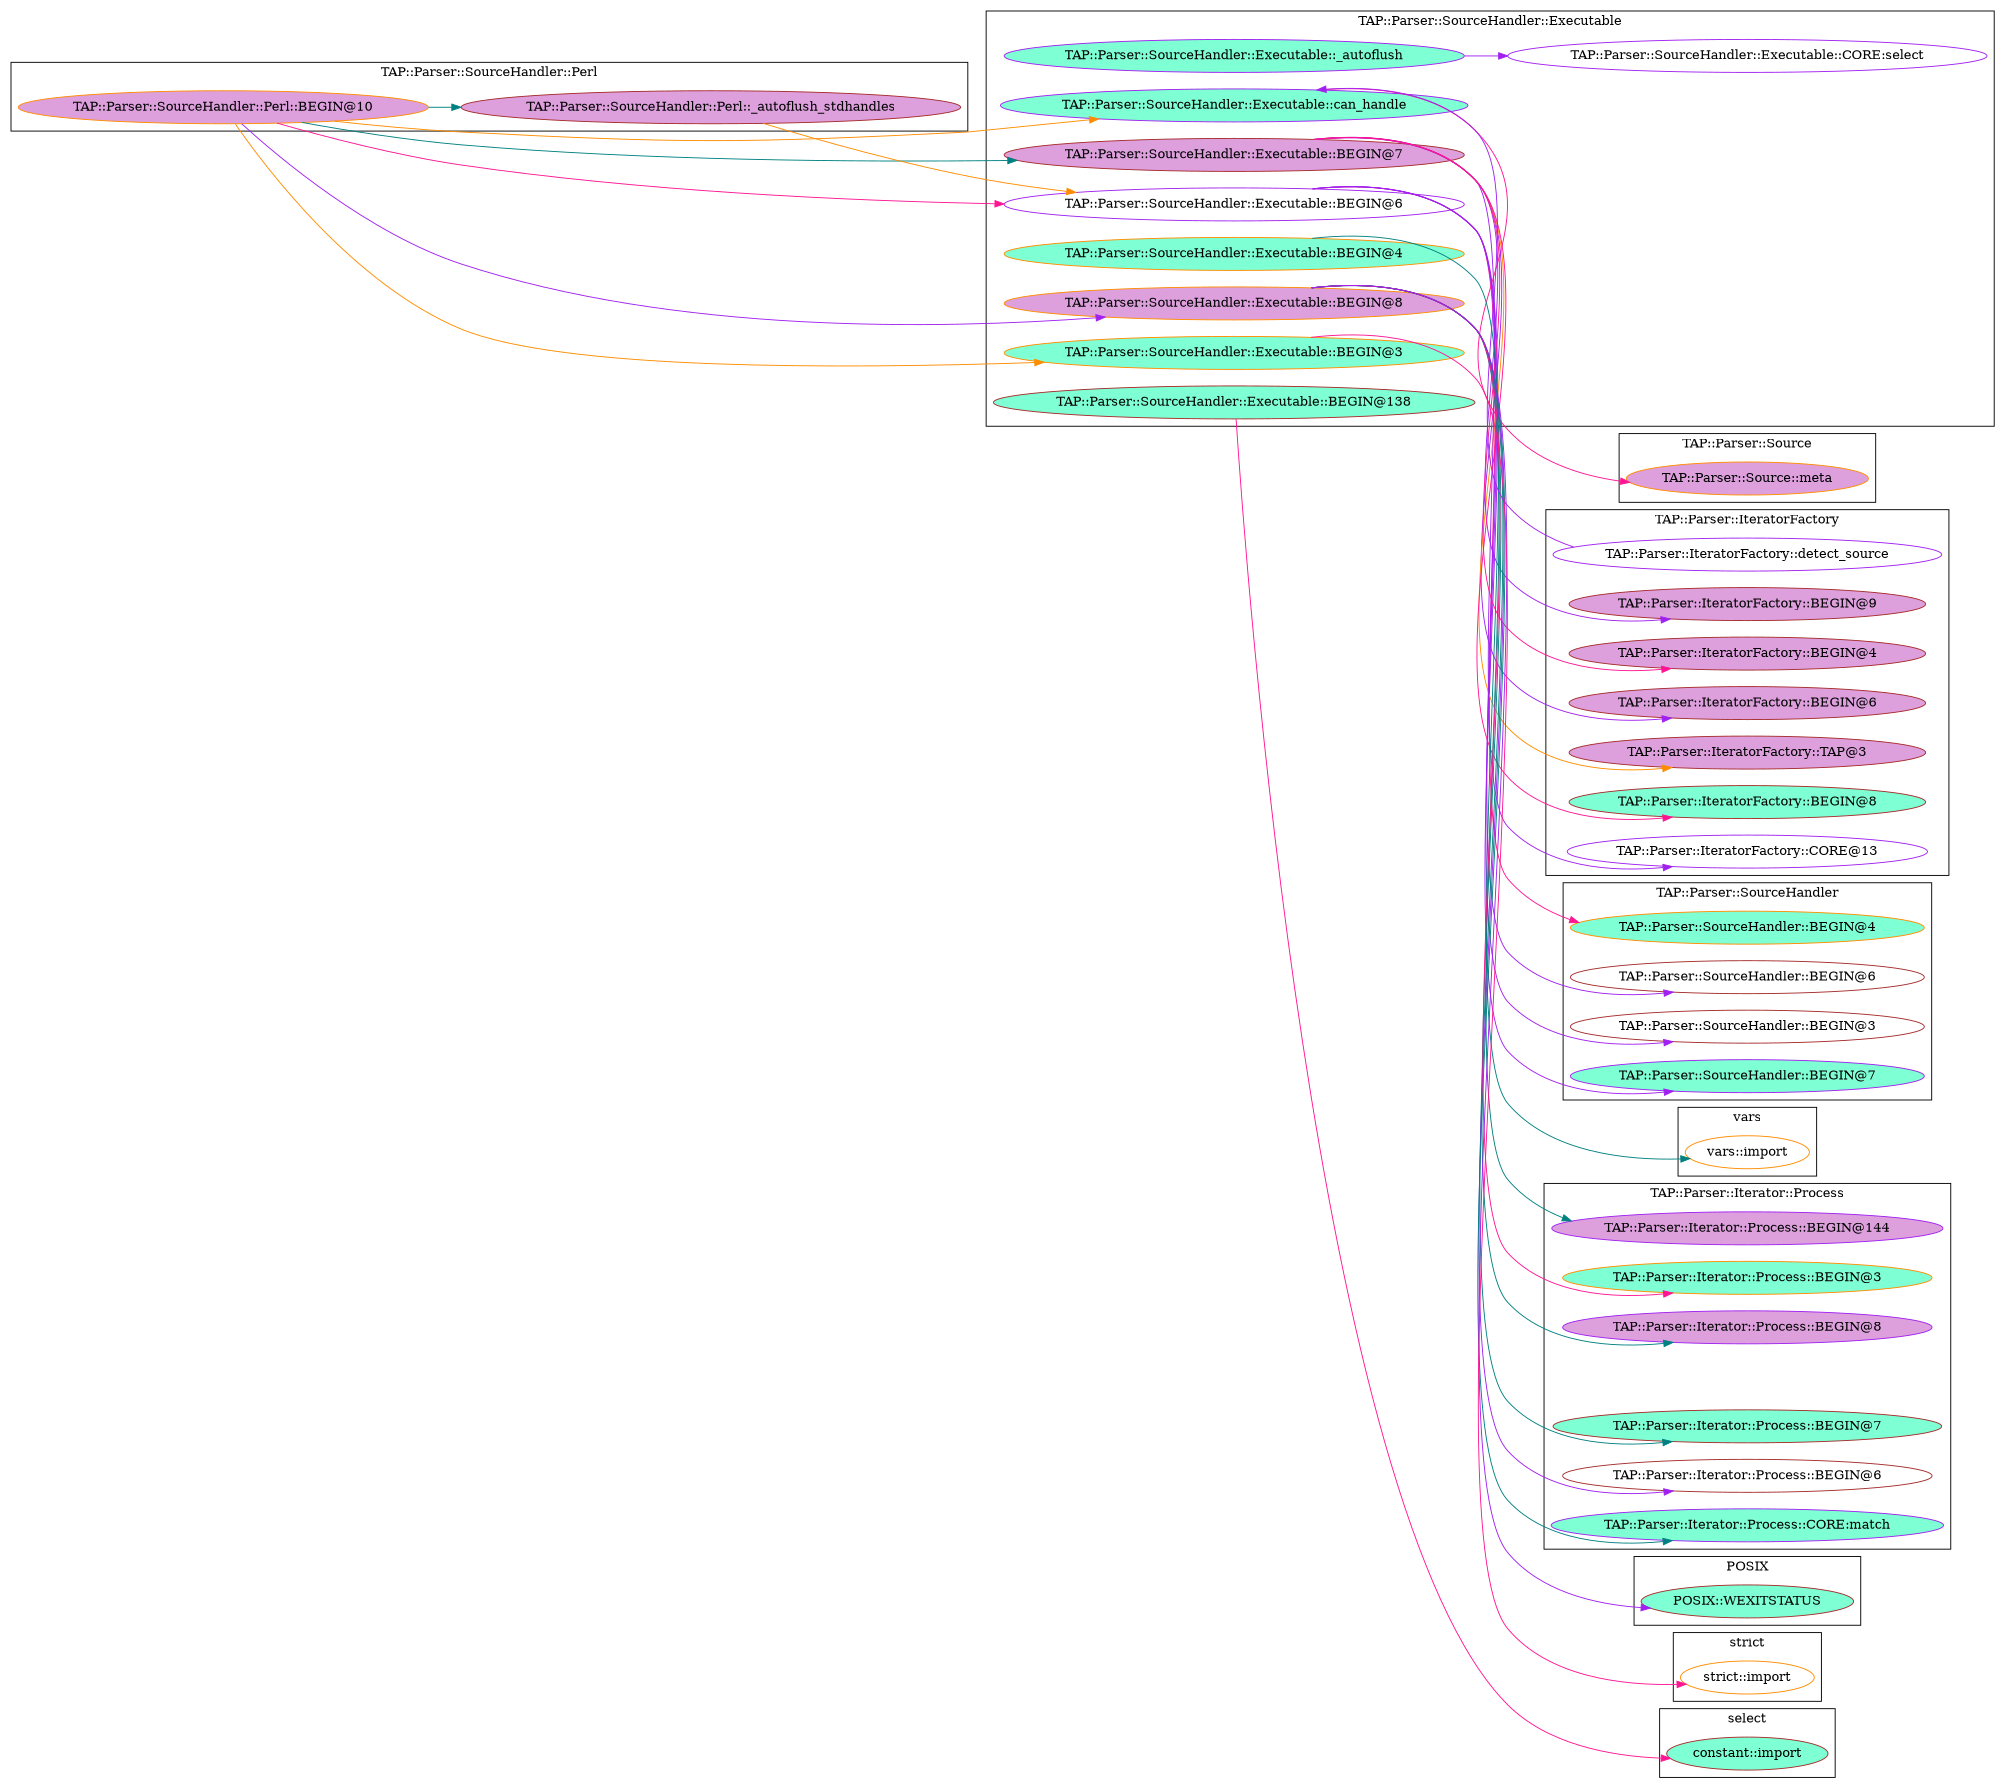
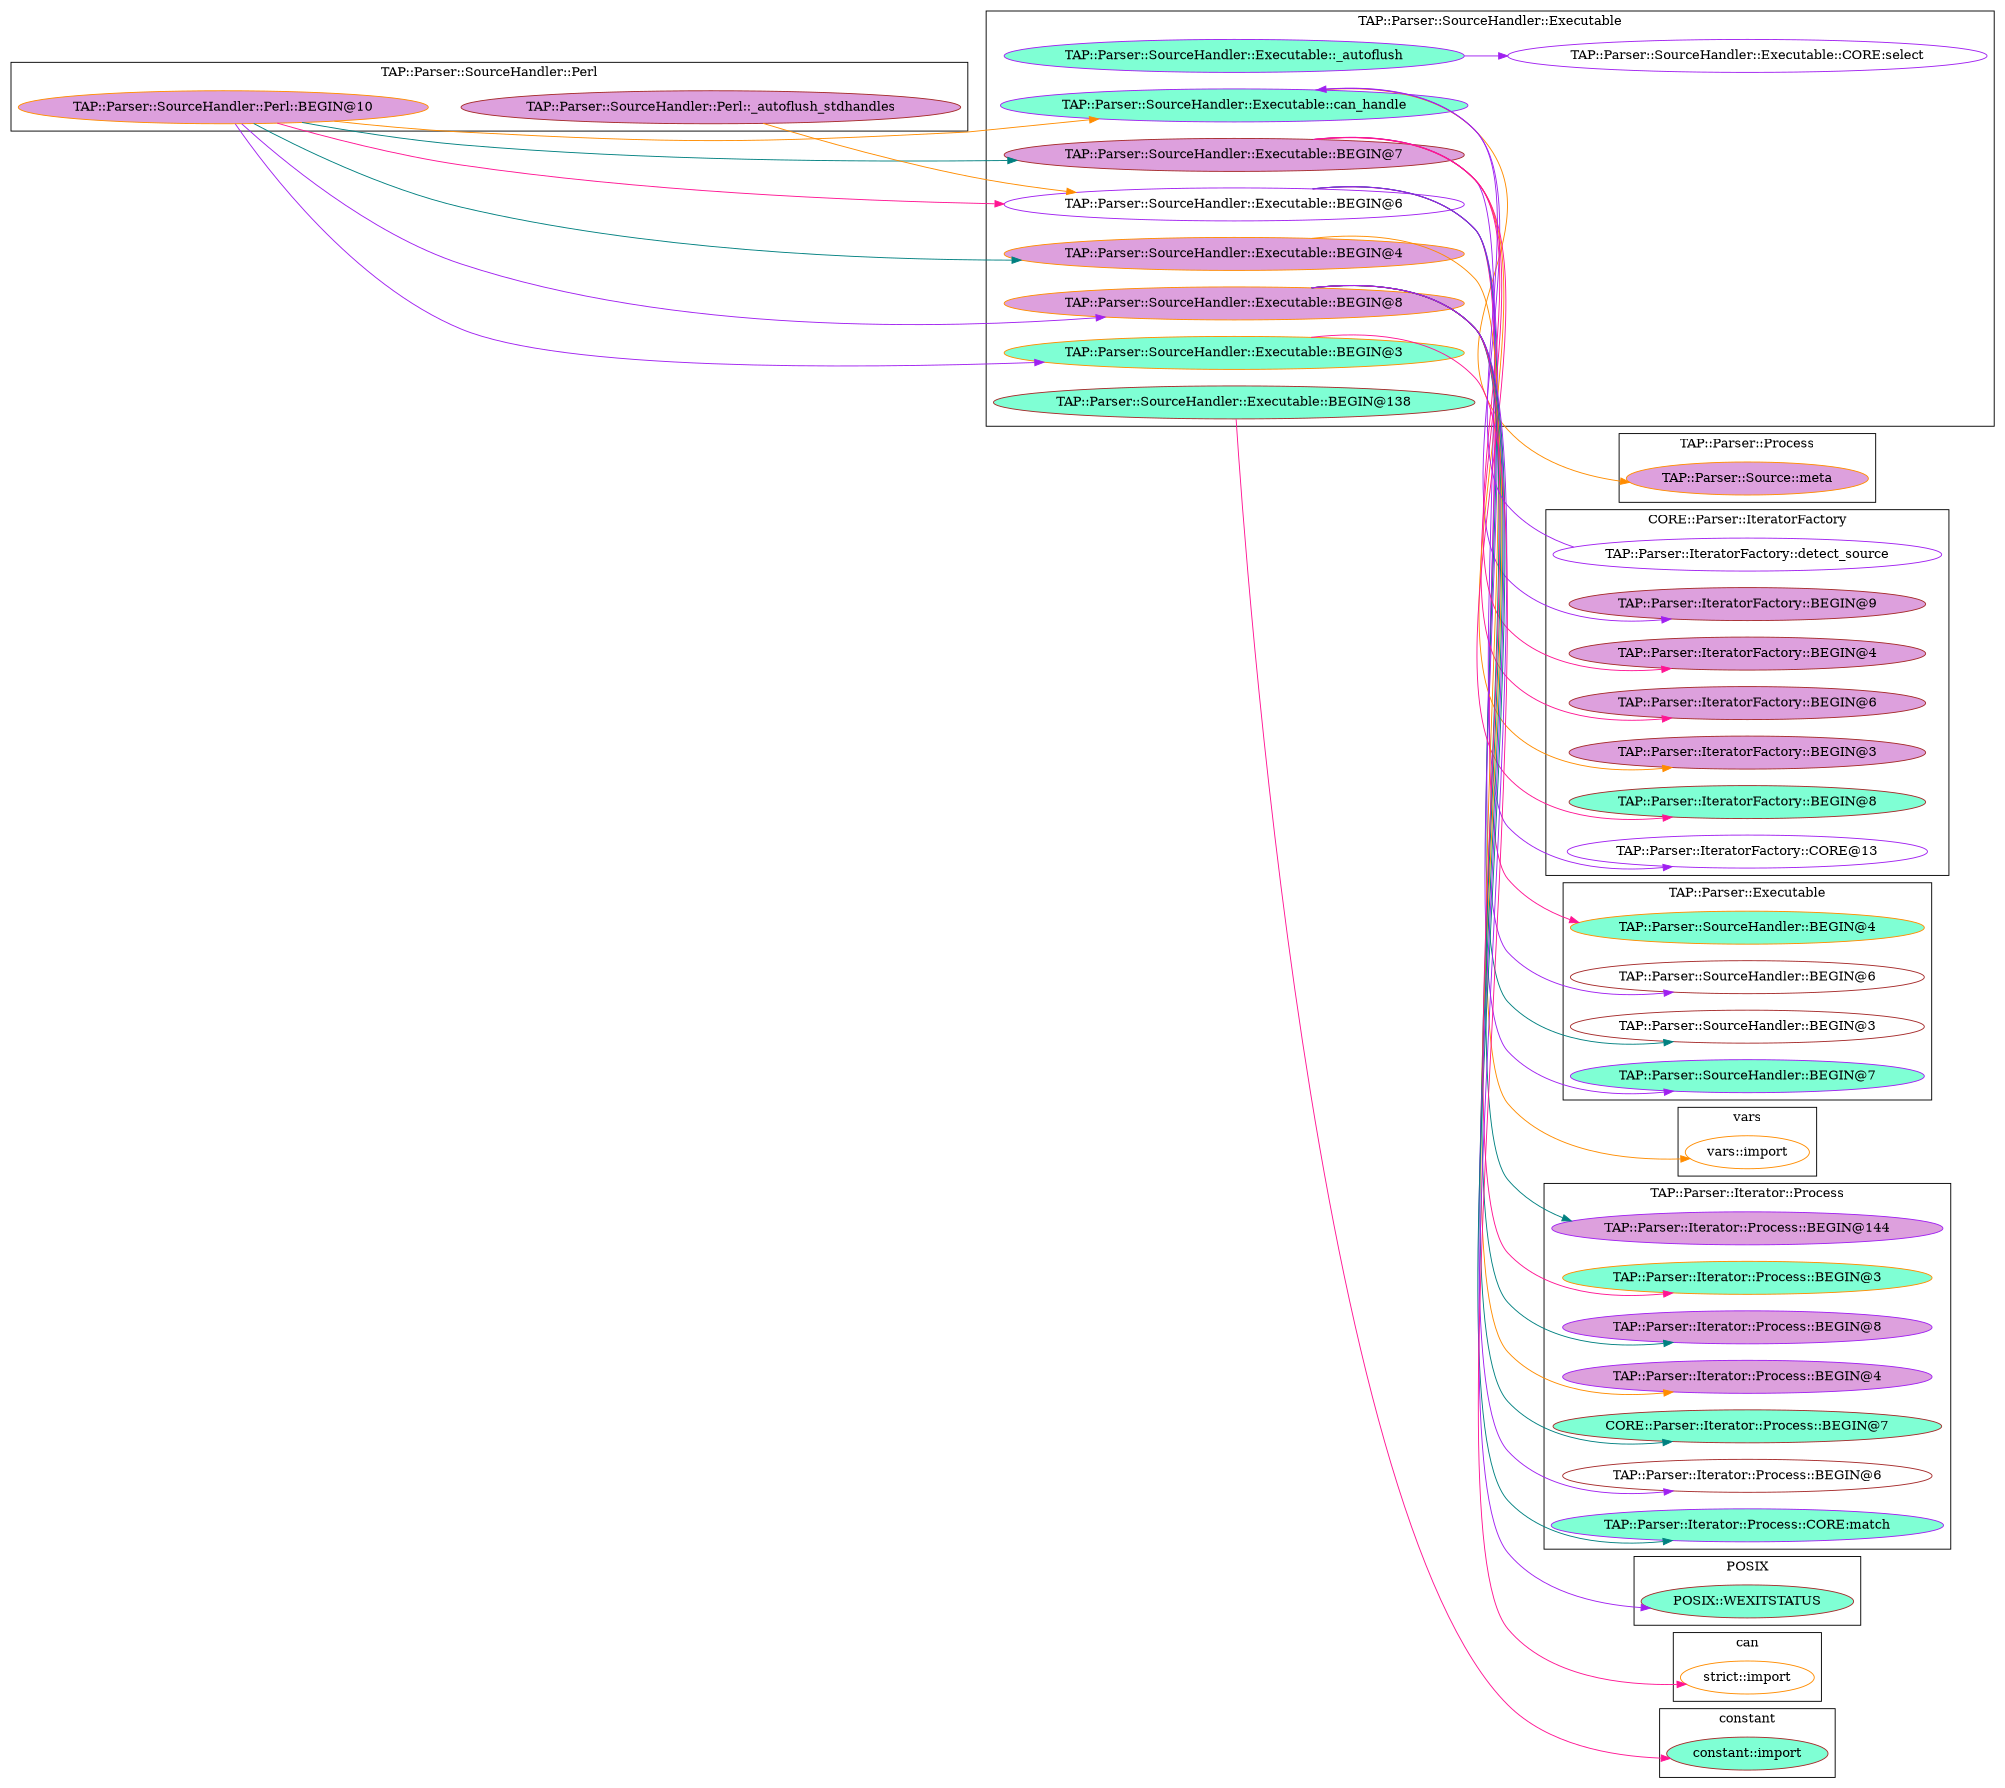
edge "TAP::Parser::SourceHandler::Perl::BEGIN@10" -> "TAP::Parser::SourceHandler::Perl::_autoflush_stdhandles": now "TAP::Parser::SourceHandler::Perl::BEGIN@10" -> "TAP::Parser::SourceHandler::Executable::BEGIN@4"
edge "TAP::Parser::SourceHandler::Executable::can_handle" -> "TAP::Parser::Source::meta": color deeppink -> darkorange
node "TAP::Parser::SourceHandler::Executable::BEGIN@4": fillcolor aquamarine -> plum
edge "TAP::Parser::SourceHandler::Perl::BEGIN@10" -> "TAP::Parser::SourceHandler::Executable::BEGIN@3": color darkorange -> purple
edge "TAP::Parser::SourceHandler::Executable::BEGIN@7" -> "TAP::Parser::IteratorFactory::BEGIN@9": now "TAP::Parser::SourceHandler::Executable::can_handle" -> "TAP::Parser::IteratorFactory::BEGIN@9"
edge "TAP::Parser::SourceHandler::Executable::BEGIN@7" -> "TAP::Parser::IteratorFactory::BEGIN@6": color purple -> deeppink
cluster "TAP::Parser::Source": label "TAP::Parser::Source" -> "TAP::Parser::Process"
cluster "TAP::Parser::IteratorFactory": label "TAP::Parser::IteratorFactory" -> "CORE::Parser::IteratorFactory"
edge "TAP::Parser::SourceHandler::Executable::BEGIN@6" -> "TAP::Parser::SourceHandler::BEGIN@3": color purple -> teal
edge "TAP::Parser::SourceHandler::Executable::BEGIN@4" -> "vars::import": color teal -> darkorange
node "TAP::Parser::IteratorFactory::TAP@3": label "TAP::Parser::IteratorFactory::TAP@3" -> "TAP::Parser::IteratorFactory::BEGIN@3"
cluster "TAP::Parser::SourceHandler": label "TAP::Parser::SourceHandler" -> "TAP::Parser::Executable"
node "TAP::Parser::Iterator::Process::BEGIN@4": added
node "TAP::Parser::Iterator::Process::BEGIN@7": label "TAP::Parser::Iterator::Process::BEGIN@7" -> "CORE::Parser::Iterator::Process::BEGIN@7"
cluster "strict": label "strict" -> "can"
cluster "select": label "select" -> "constant"
